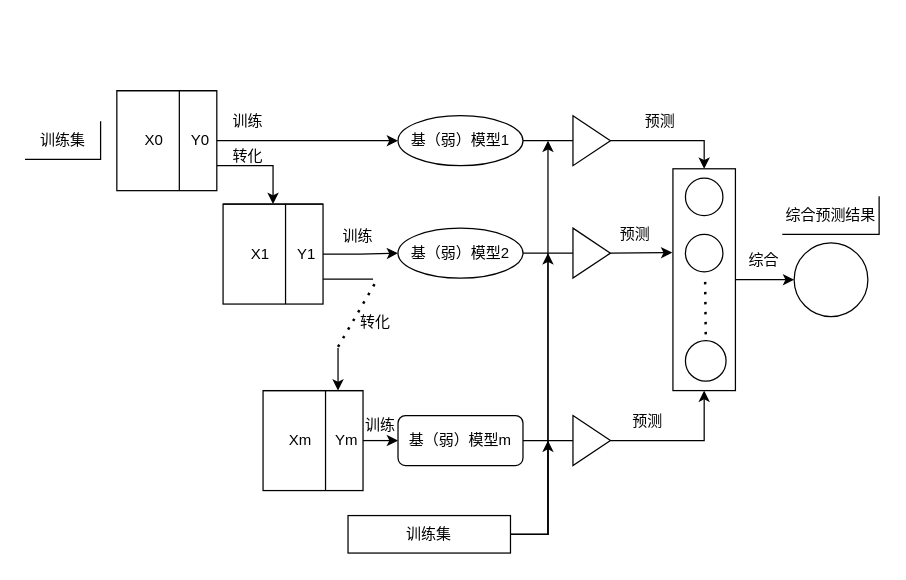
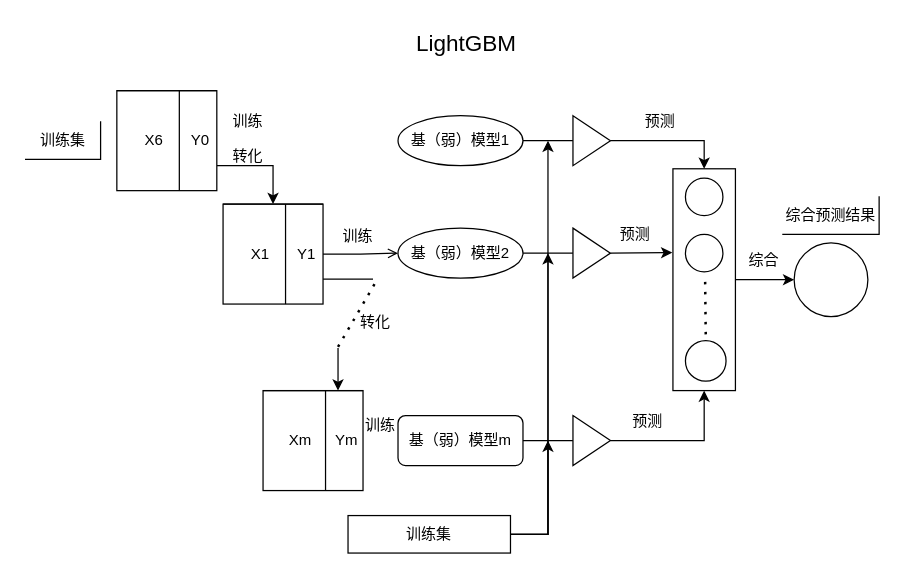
node "LightGBM": added
node "X0": label "X0" -> "X6"
edge "Y0" -> "基（弱）模型1": removed
edge "Y1" -> "基（弱）模型2": arrowhead classic -> open
edge "Ym" -> "基（弱）模型m": removed
